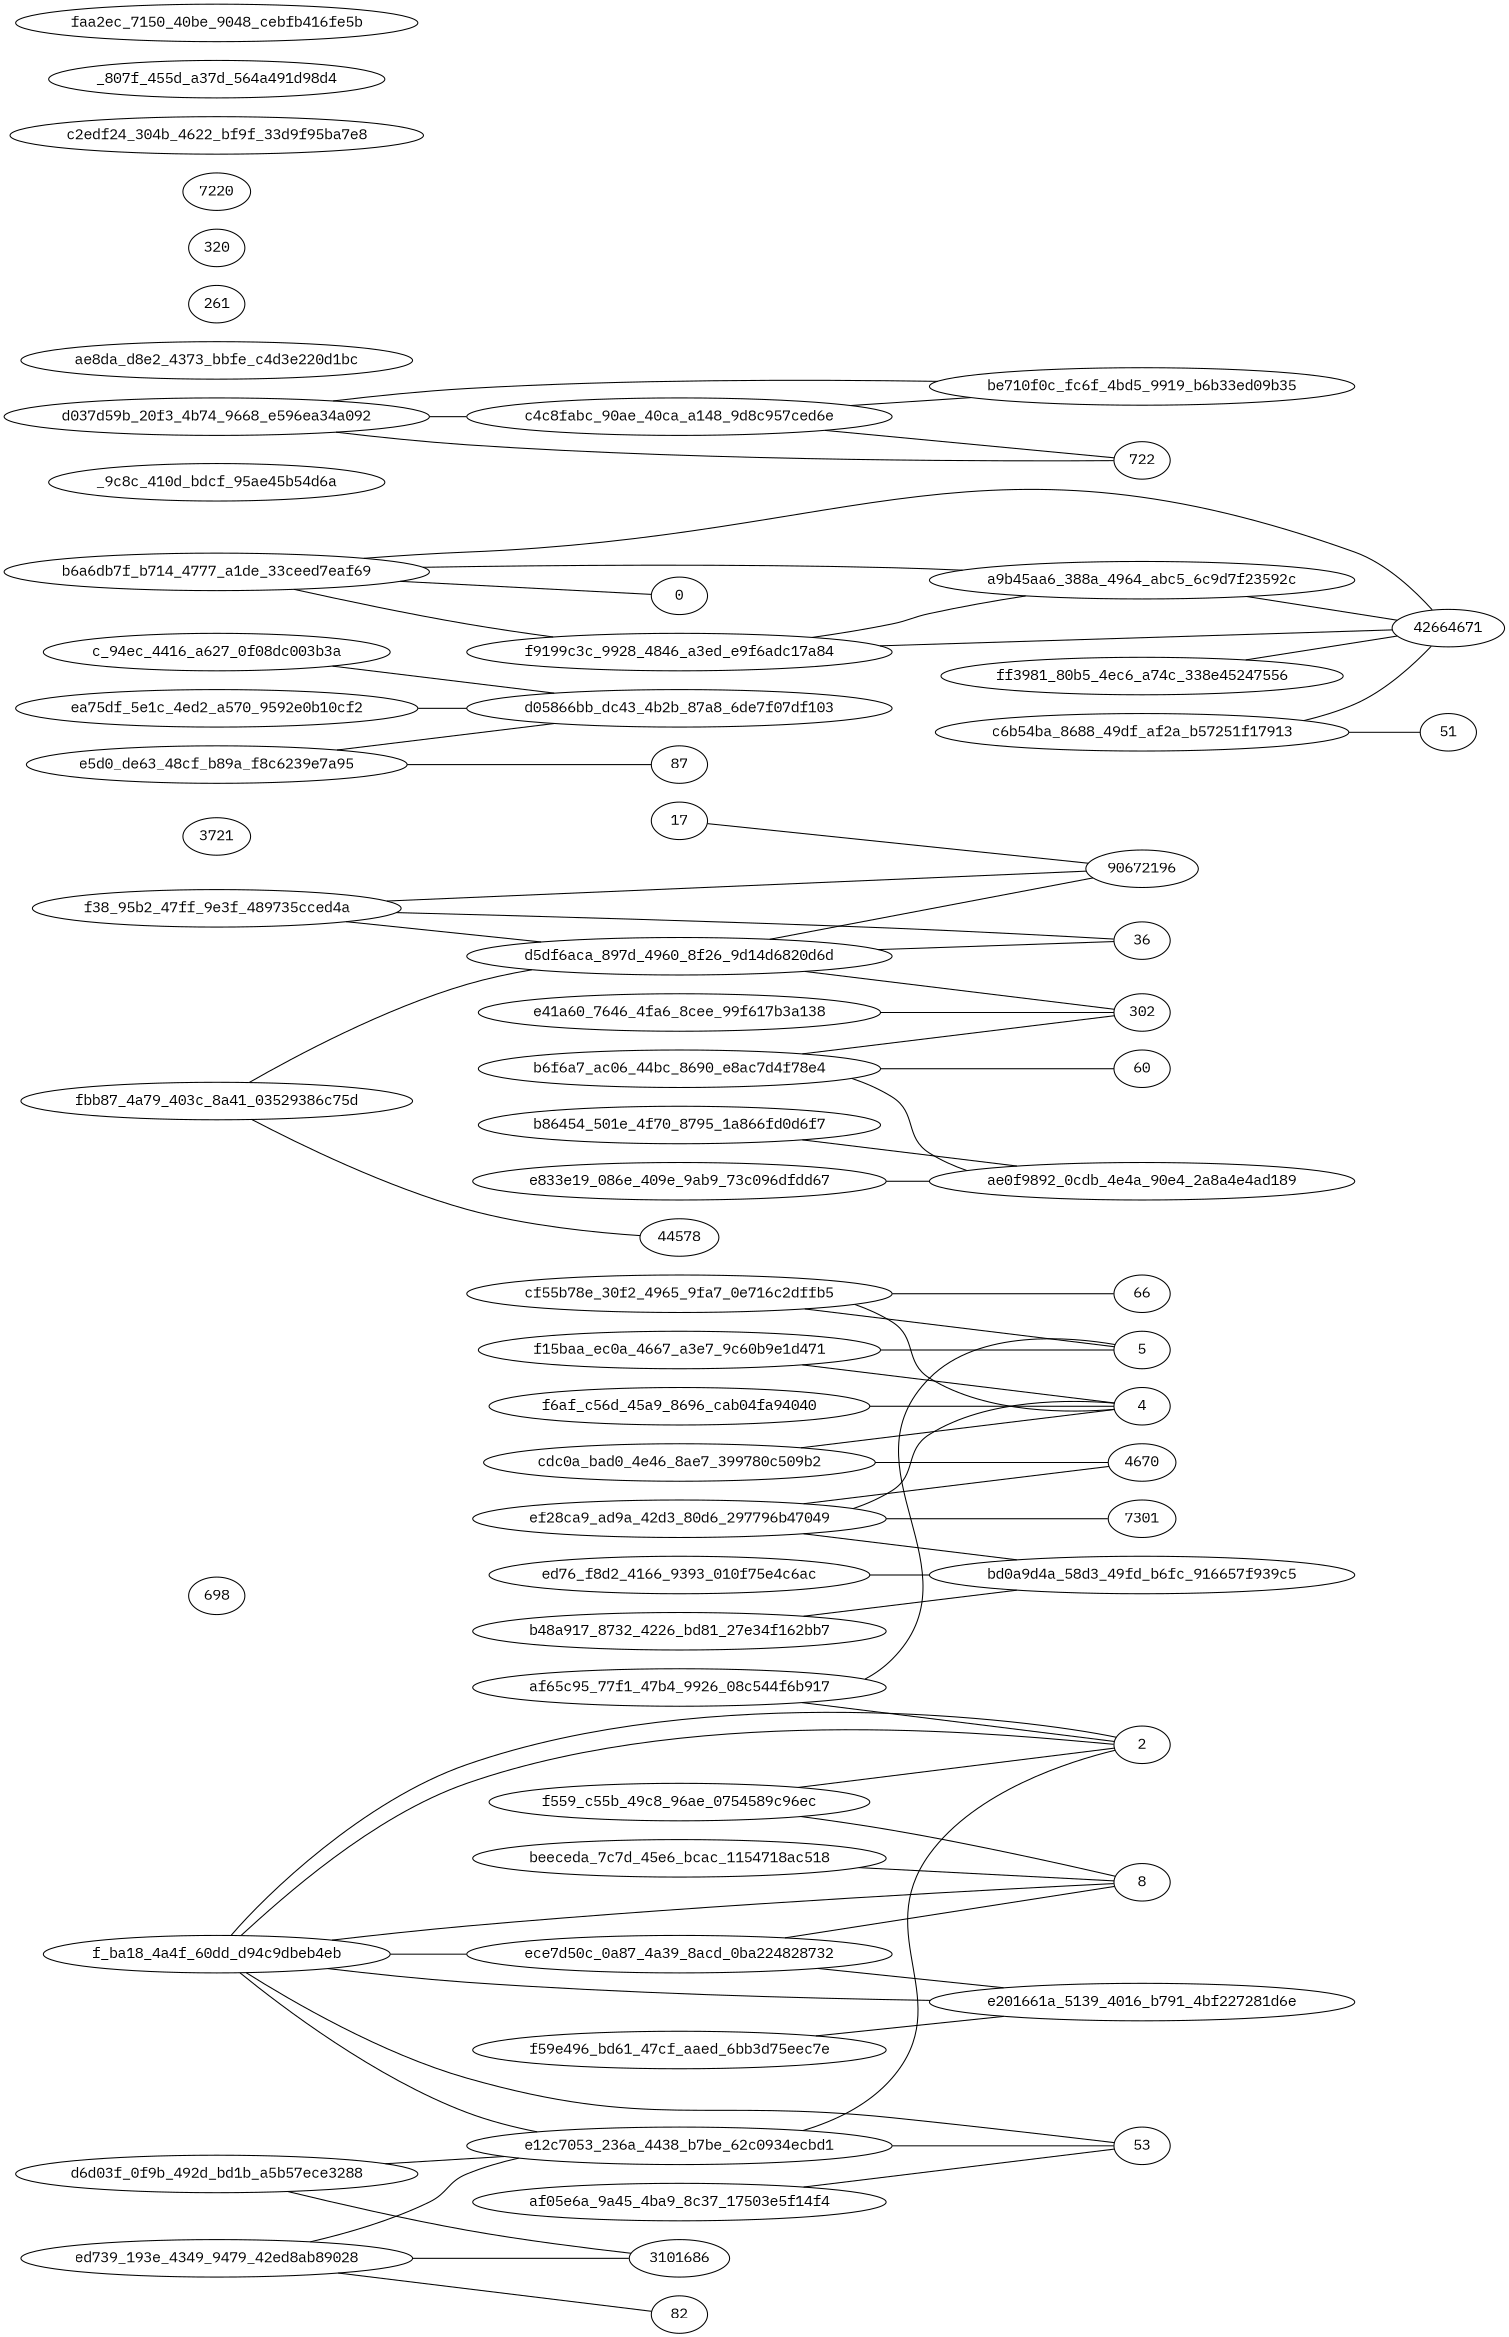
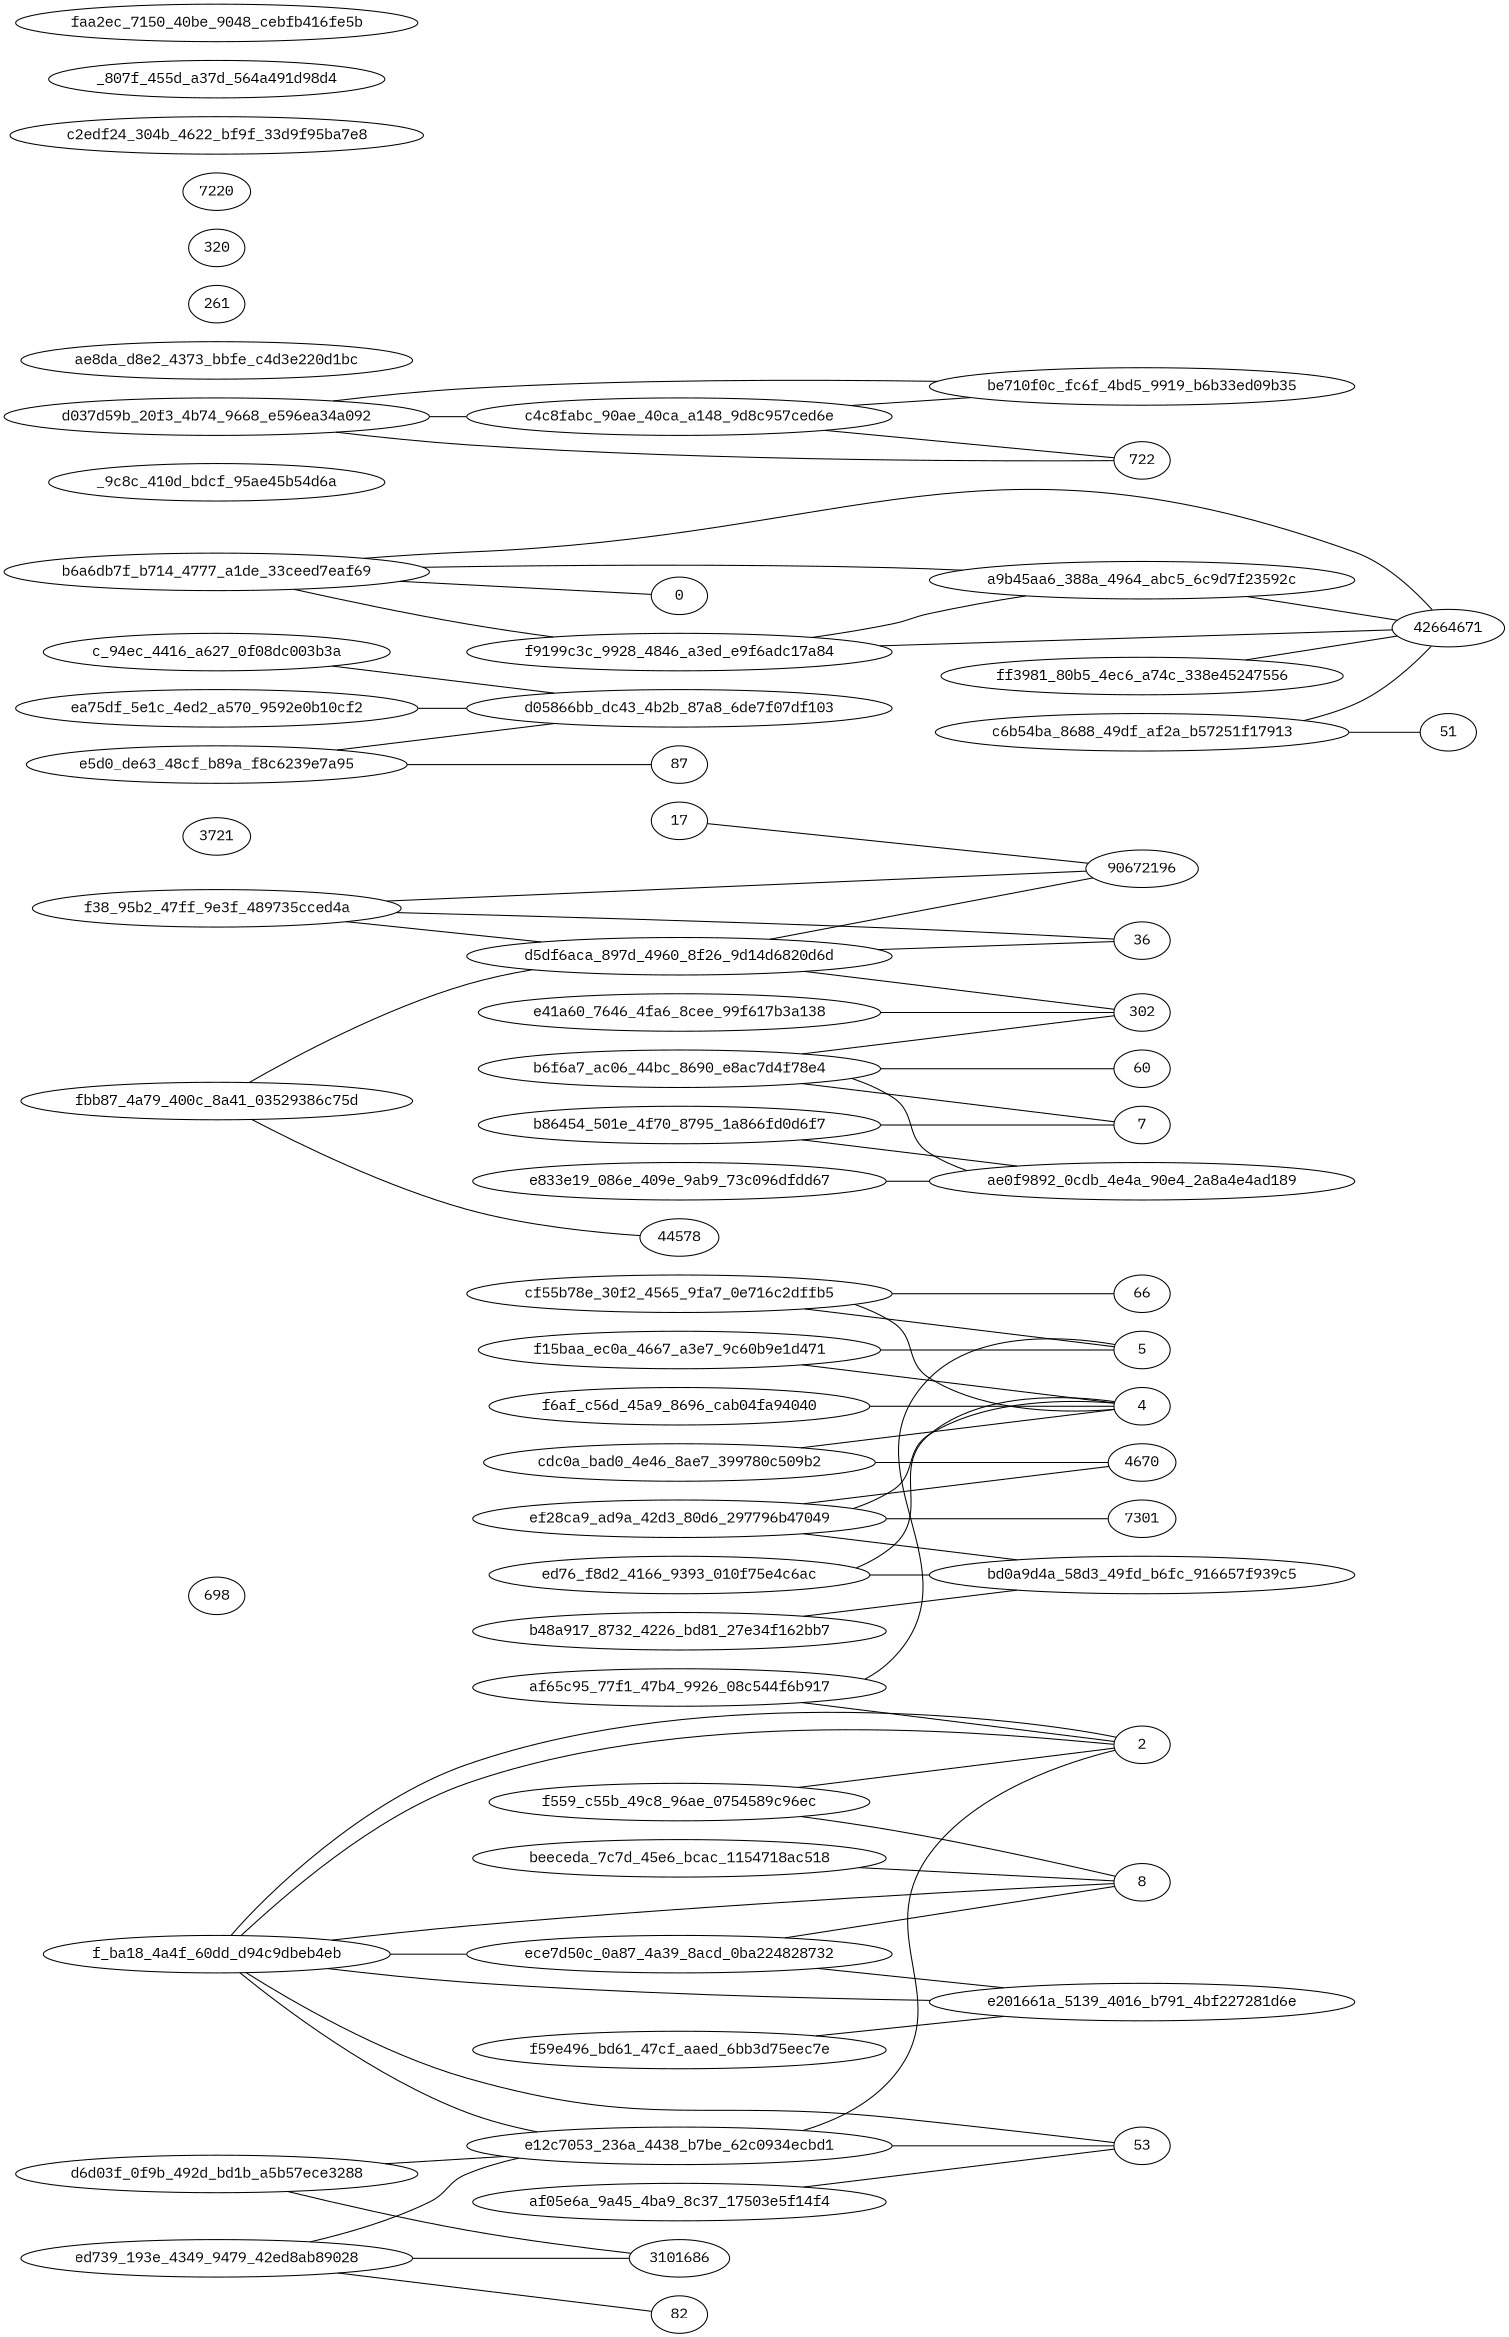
node "fbb87_4a79_403c_8a41_03529386c75d": label "fbb87_4a79_403c_8a41_03529386c75d" -> "fbb87_4a79_400c_8a41_03529386c75d"
node "7": added
node "cf55b78e_30f2_4965_9fa7_0e716c2dffb5": label "cf55b78e_30f2_4965_9fa7_0e716c2dffb5" -> "cf55b78e_30f2_4565_9fa7_0e716c2dffb5"
edge "4" -- "ed76_f8d2_4166_9393_010f75e4c6ac": added
